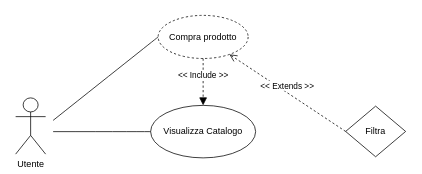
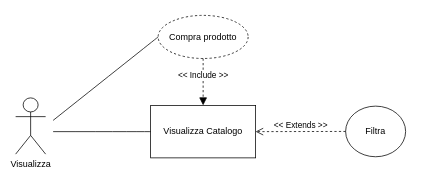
edge "Filtra" -> "Compra prodotto": now "Filtra" -> "Visualizza Catalogo"
node "Filtra": shape diamond -> ellipse
node "Visualizza Catalogo": shape ellipse -> rectangle
node "Utente": label "Utente" -> "Visualizza"
